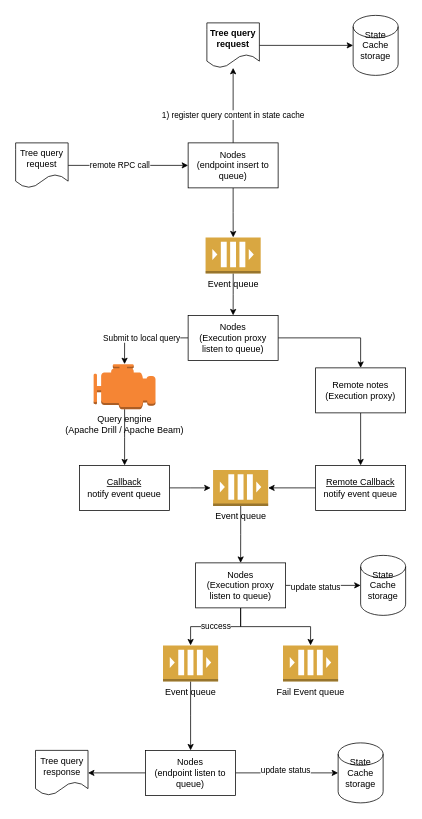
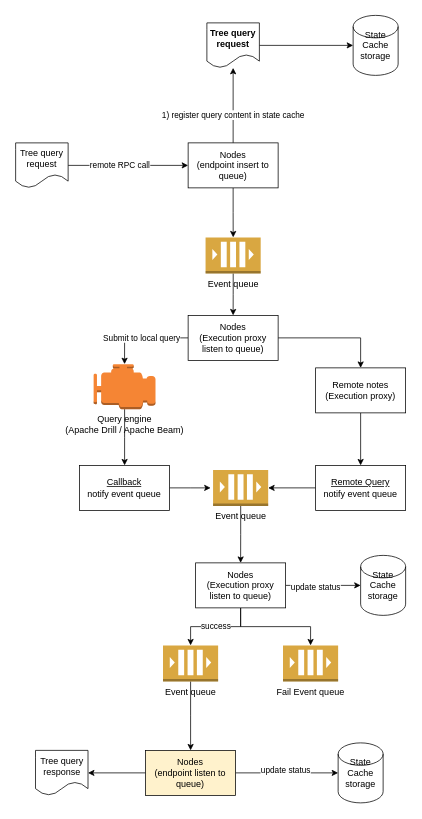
node "Remote Callback notify event queue": label "Remote Callback notify event queue" -> "Remote Query notify event queue"
node "Nodes (endpoint listen to queue)": fillcolor #ffffff -> #fff2cc
